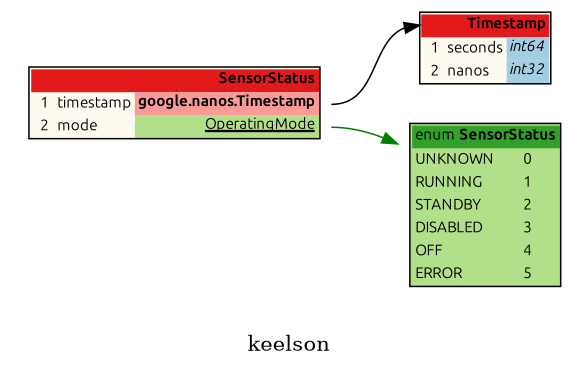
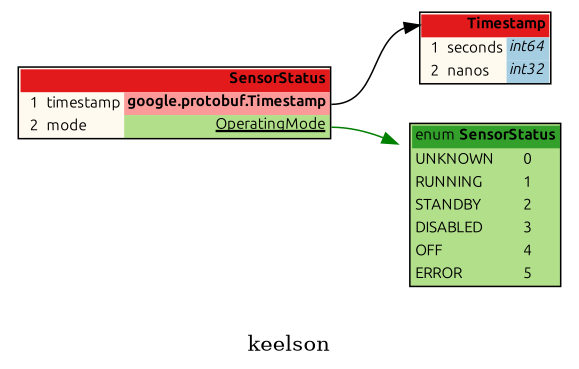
node "SensorStatus": text "google.nanos.Timestamp" -> "google.protobuf.Timestamp"
